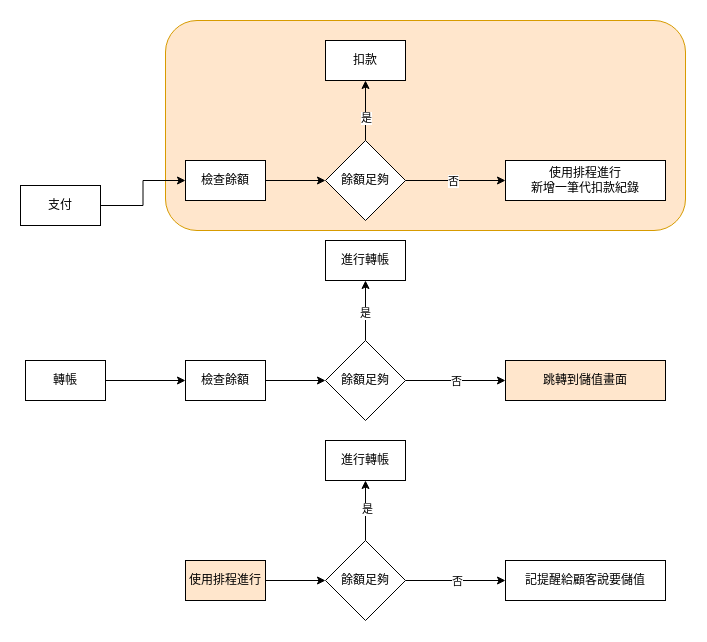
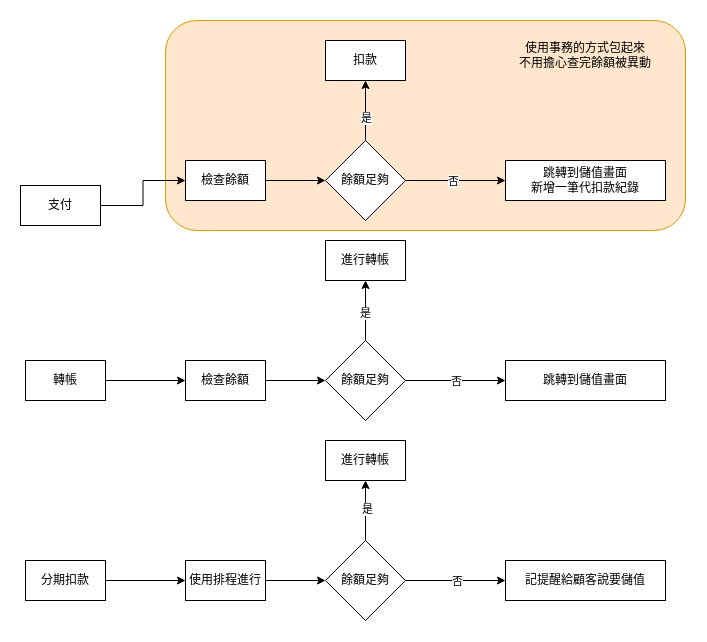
node "使用事務的方式包起來 不用擔心查完餘額被異動": added
node "使用排程進行 新增一筆代扣款紀錄": label "使用排程進行 新增一筆代扣款紀錄" -> "跳轉到儲值畫面 新增一筆代扣款紀錄"
node "跳轉到儲值畫面": fillcolor #ffe6cc -> #ffffff
node "分期扣款": added
edge "分期扣款" -> "使用排程進行": added
node "使用排程進行": fillcolor #ffe6cc -> #ffffff
